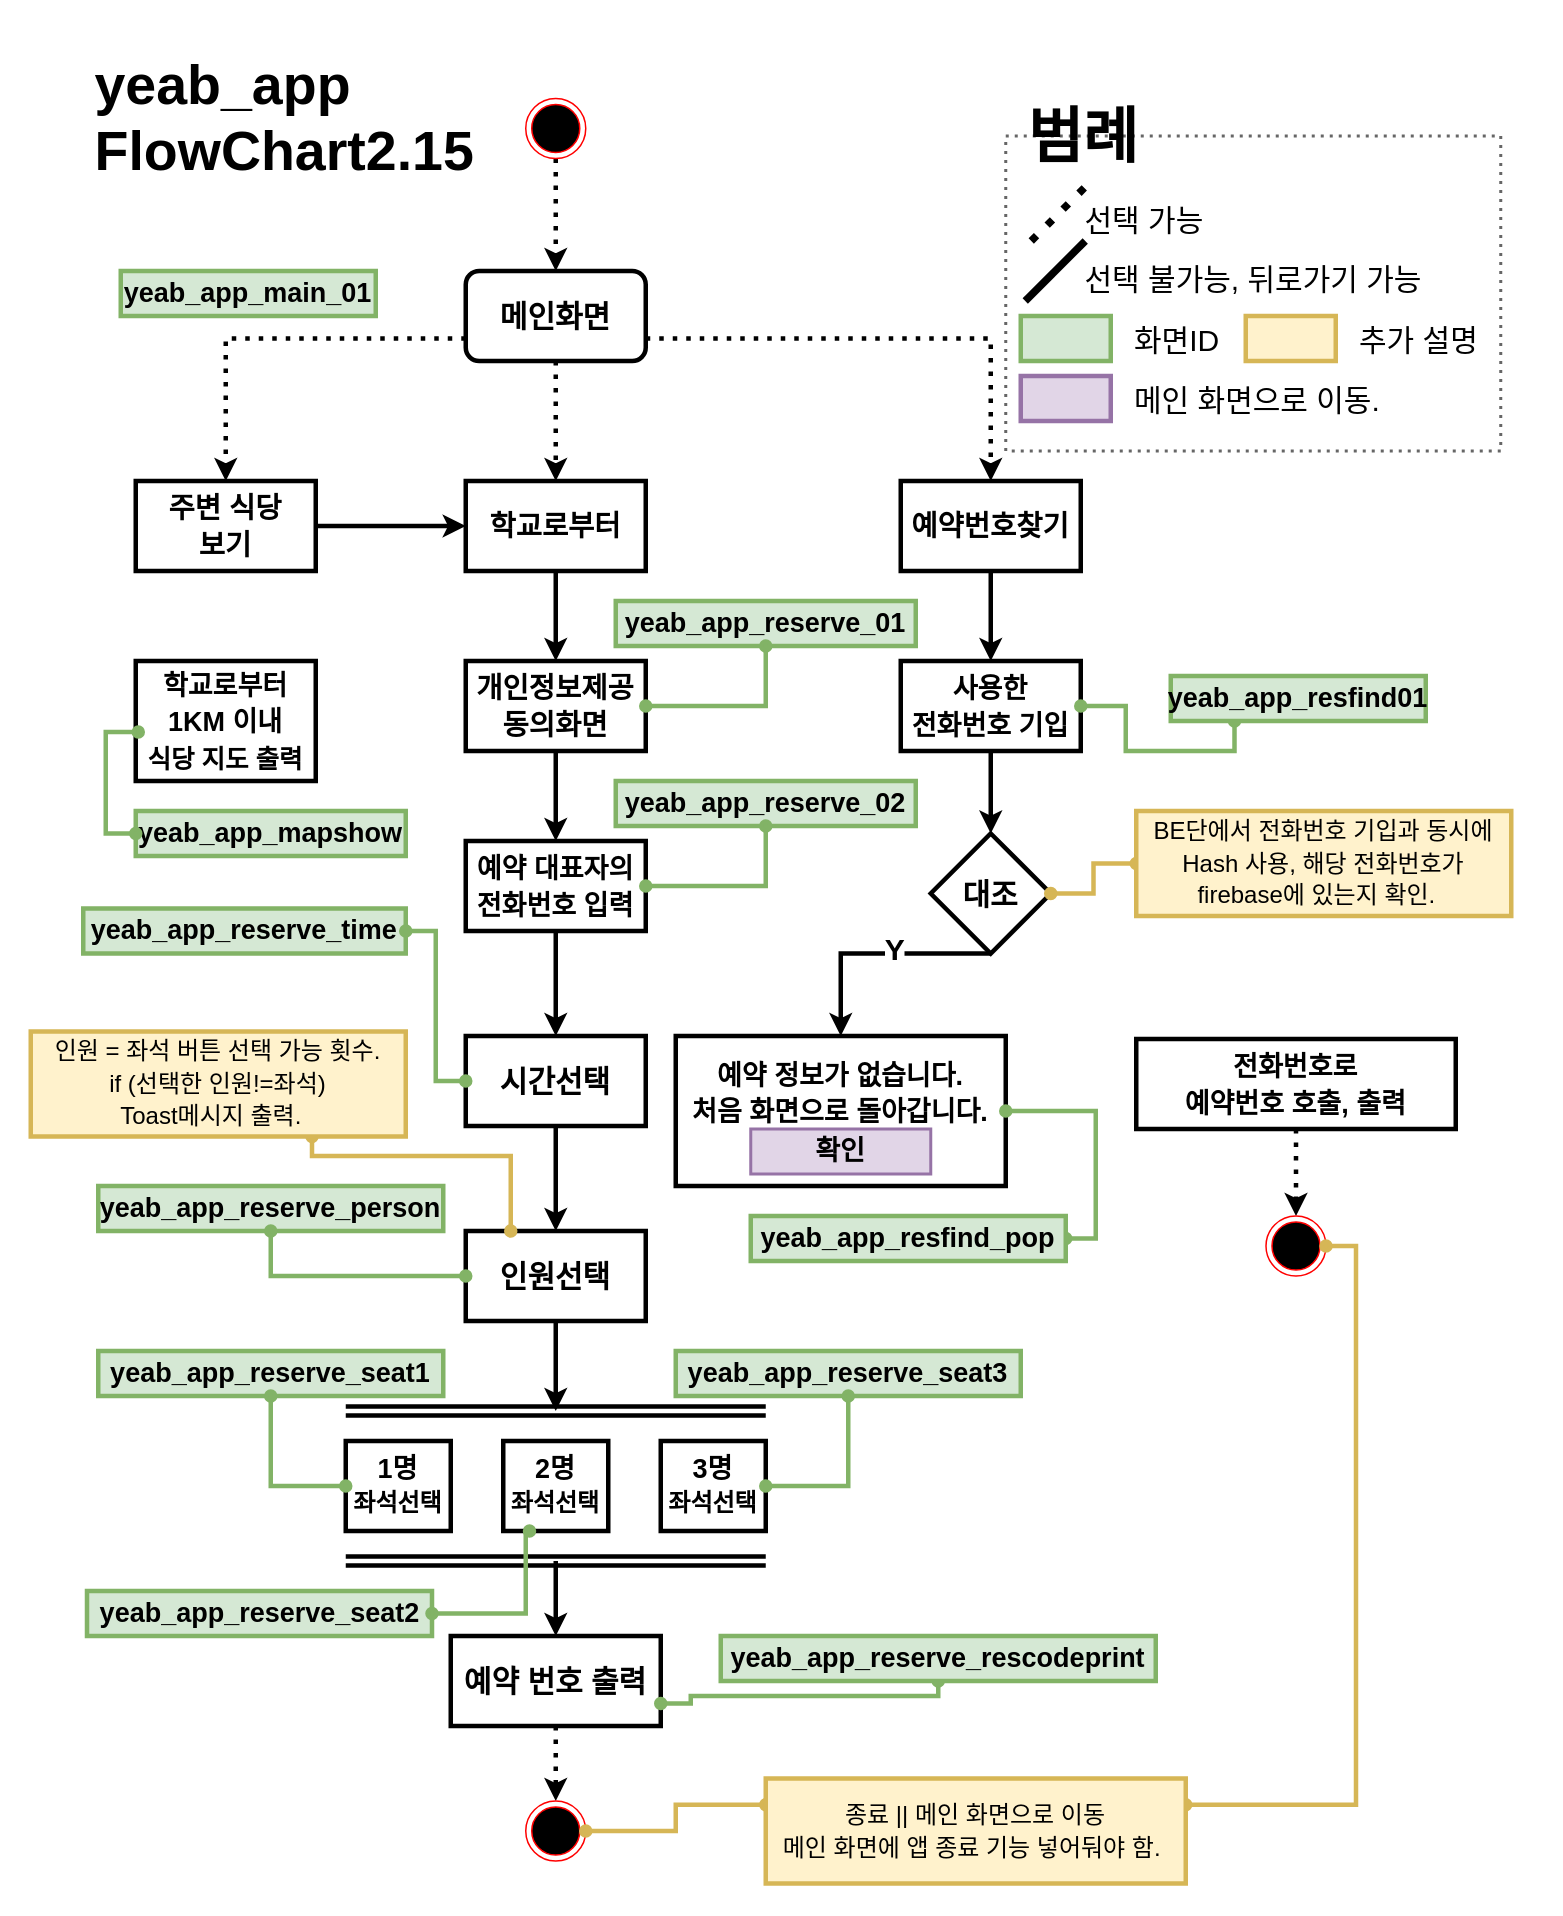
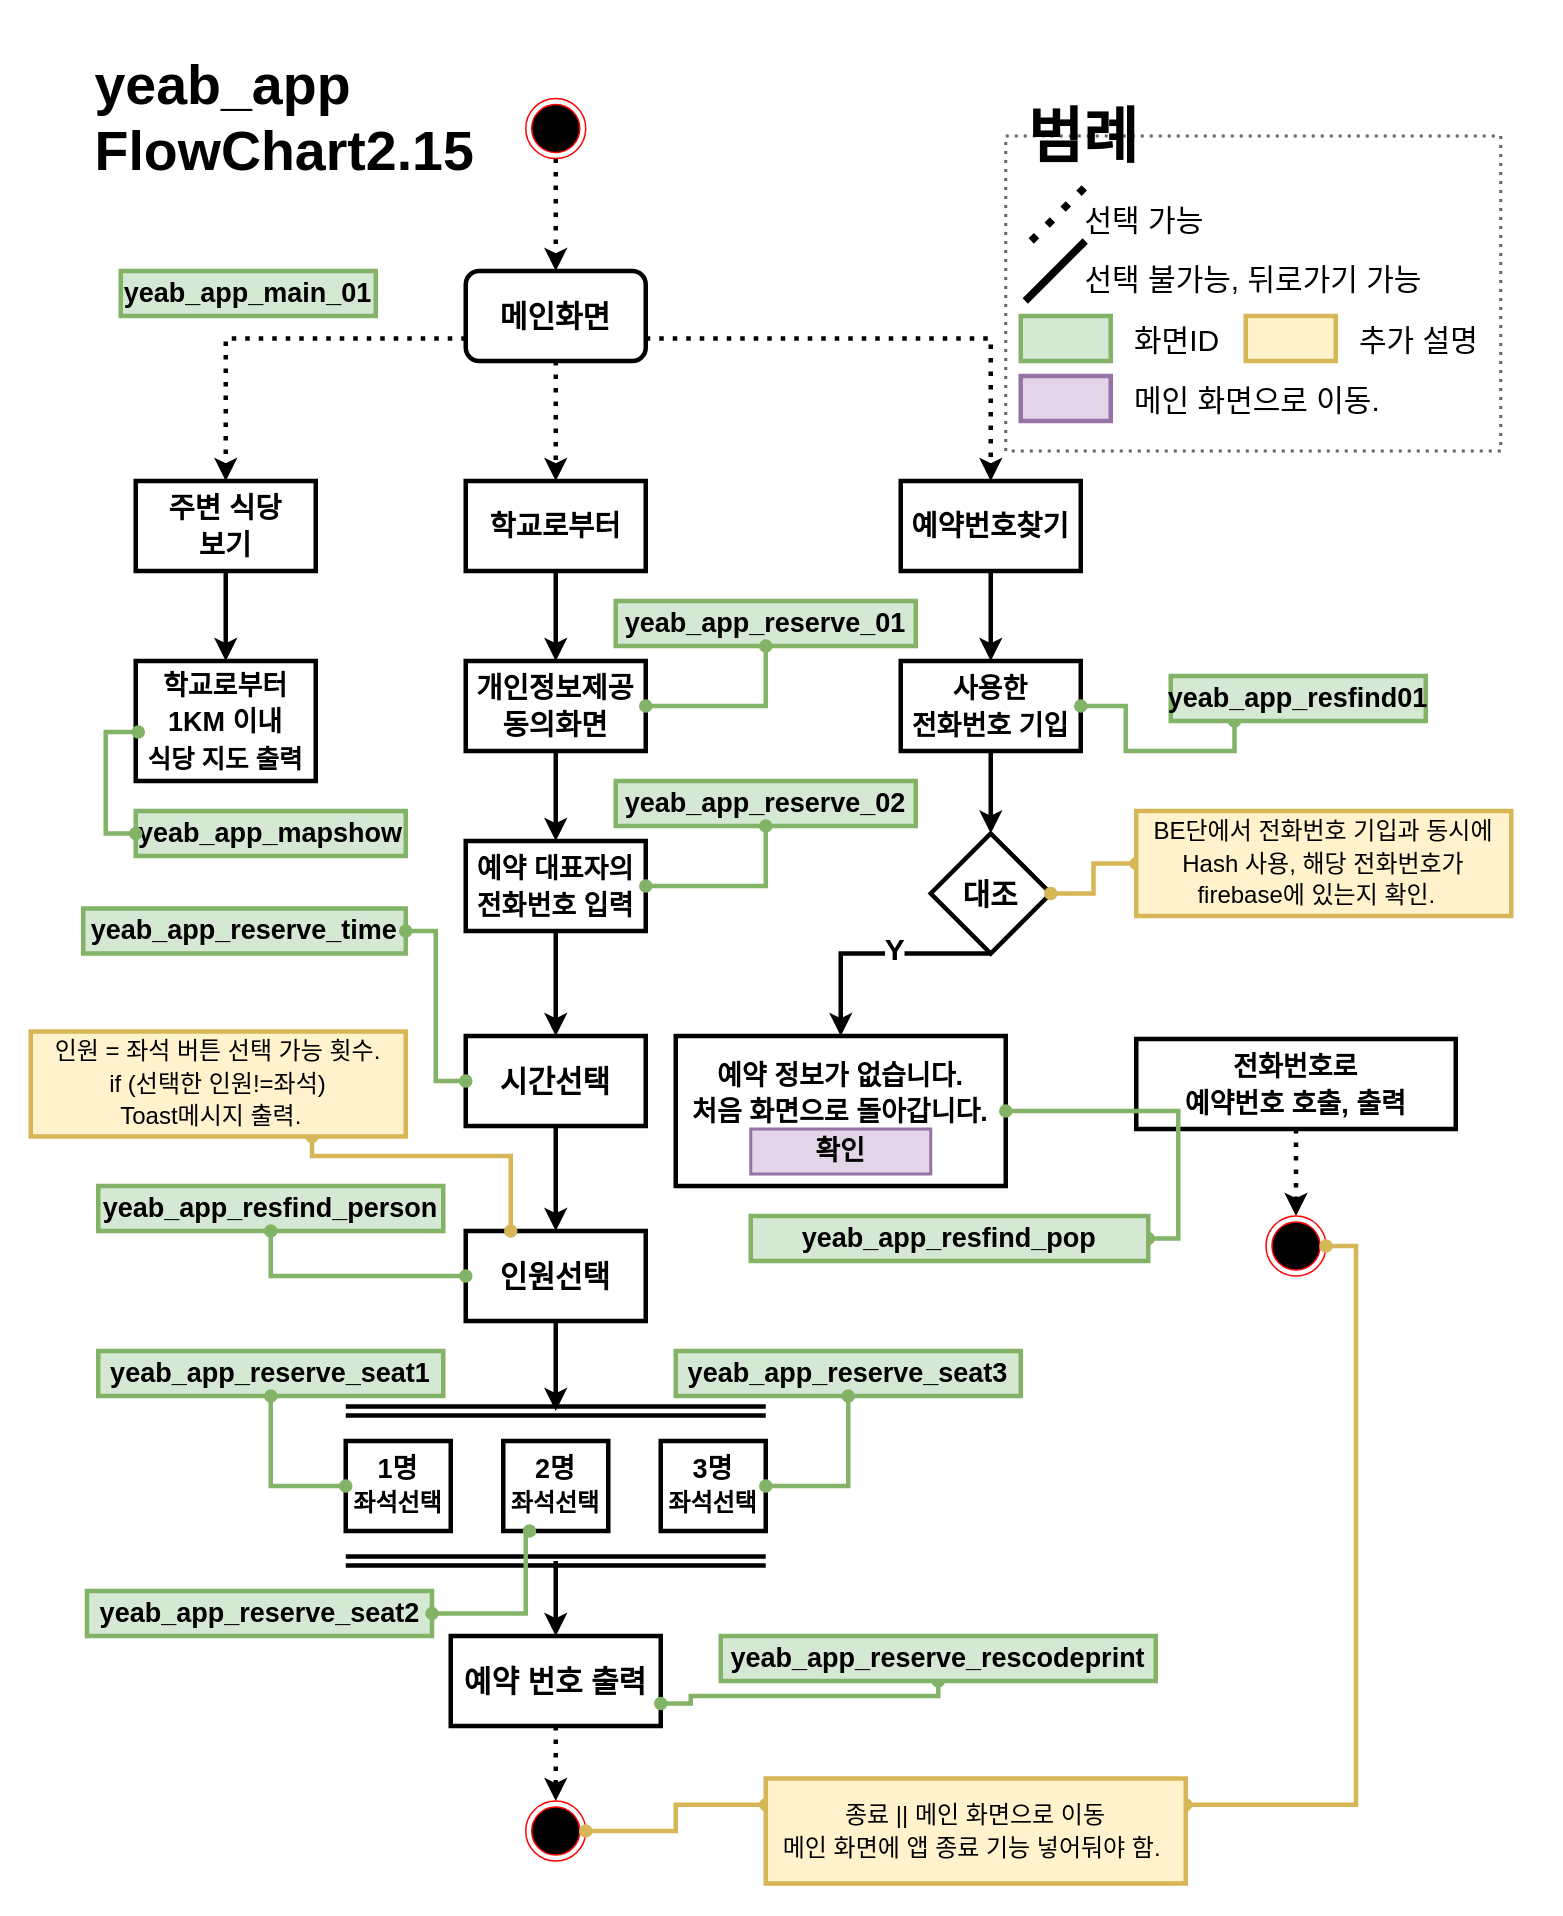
edge "주변 식당 보기" -> "학교로부터": now "주변 식당 보기" -> "학교로부터 1KM 이내 식당 지도 출력"
node "yeab_app_reserve_person": label "yeab_app_reserve_person" -> "yeab_app_resfind_person"
node "yeab_app_resfind_pop": size 315x45 -> 398x45
